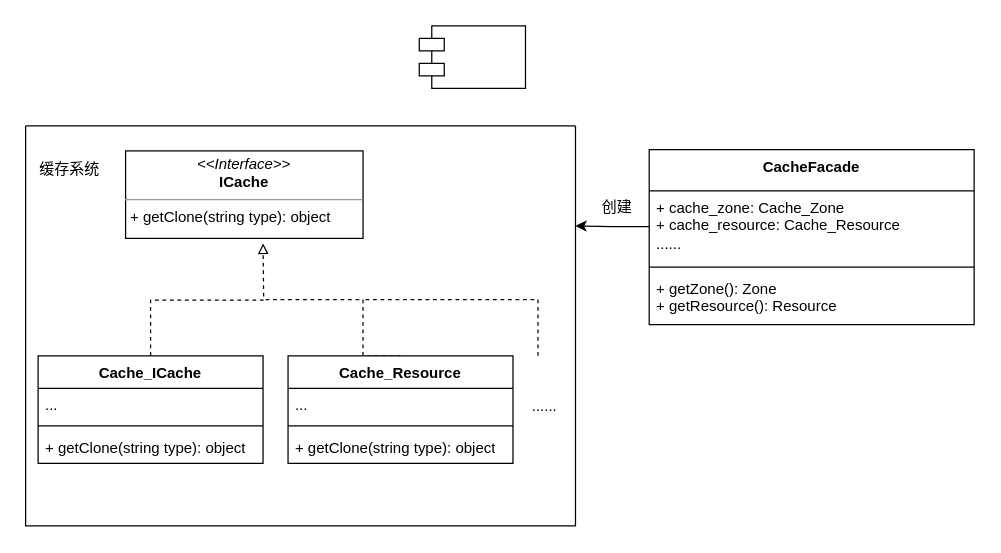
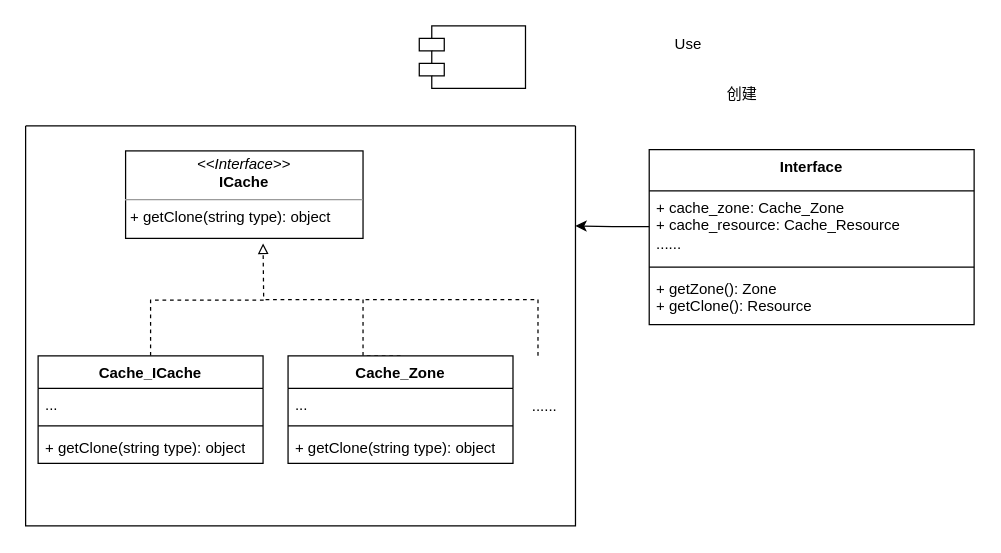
node "Use": added
node "CacheFacade": label "CacheFacade" -> "Interface"
node "缓存系统": removed
node "创建": moved (617, 207) -> (742, 94)
node "+ getZone(): Zone + getResource(): Resource ......": label "+ getZone(): Zone + getResource(): Resource ......" -> "+ getZone(): Zone + getClone(): Resource ......"
node "Cache_Resource": label "Cache_Resource" -> "Cache_Zone"
